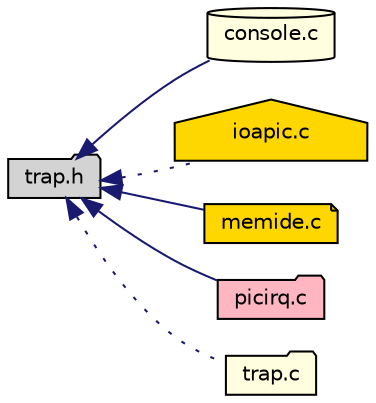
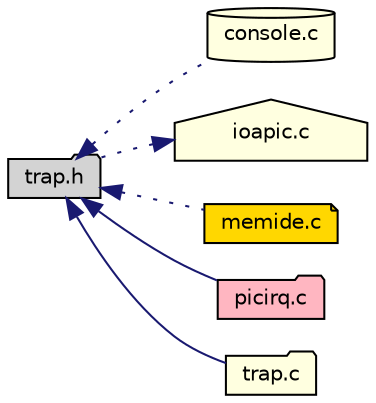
edge "console.c" -> "trap.h": style solid -> dotted
node "ioapic.c": fillcolor gold -> lightyellow
edge "ioapic.c" -> "trap.h": reversed
edge "memide.c" -> "trap.h": style solid -> dotted
edge "trap.c" -> "trap.h": style dotted -> solid
